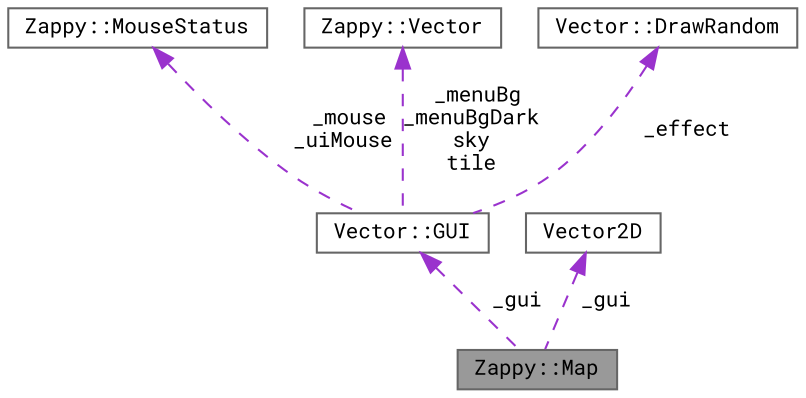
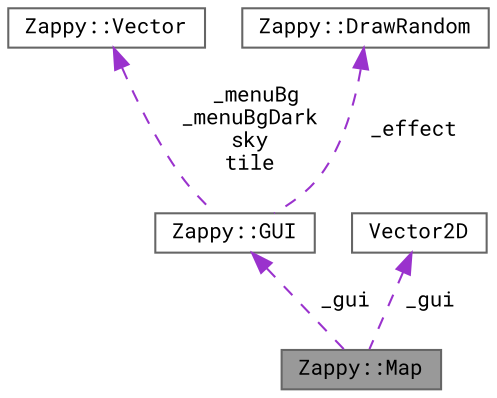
node "Zappy::MouseStatus": removed
node "Vector::DrawRandom": label "Vector::DrawRandom" -> "Zappy::DrawRandom"
node "Vector::GUI": label "Vector::GUI" -> "Zappy::GUI"
